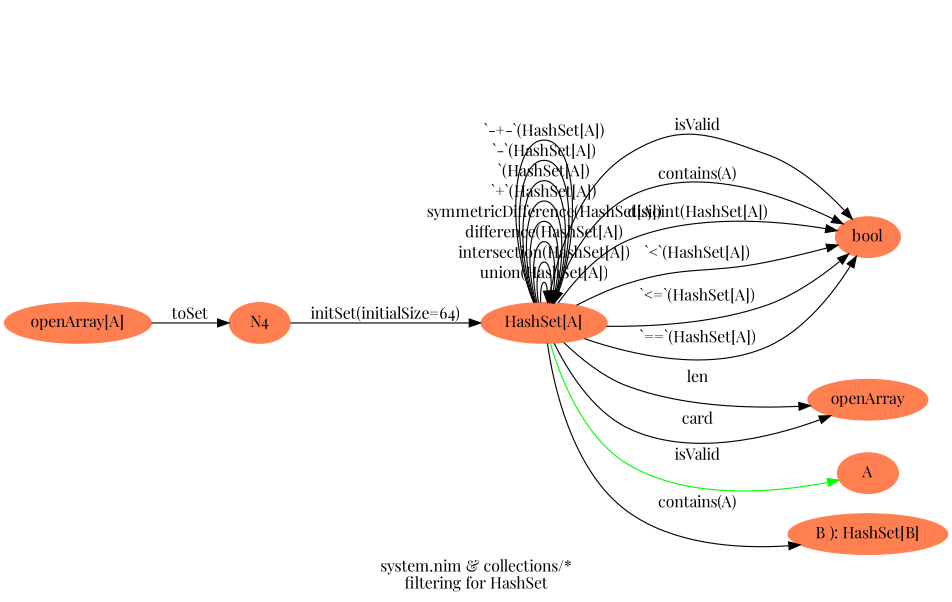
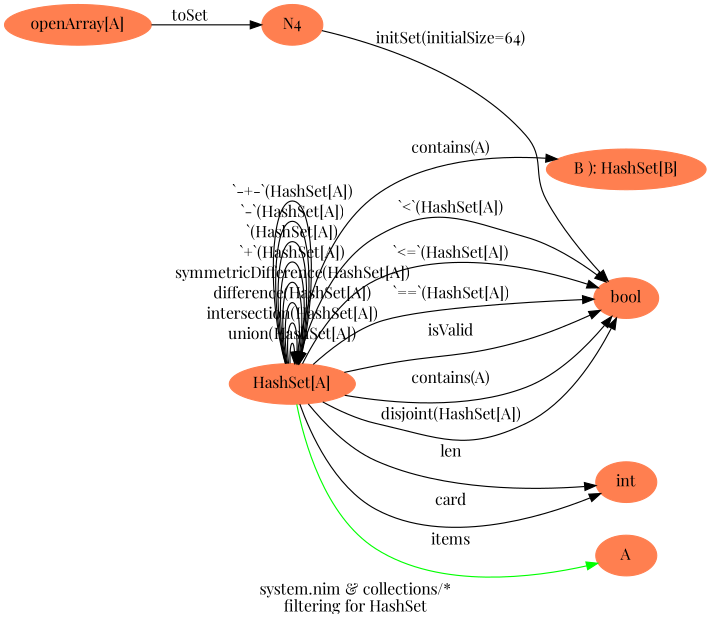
edge "N4" -> "HashSet[A]": now "N4" -> "bool"
node "openArray": label "openArray" -> "int"
edge "HashSet[A]" -> "A": label "isValid" -> "items"
